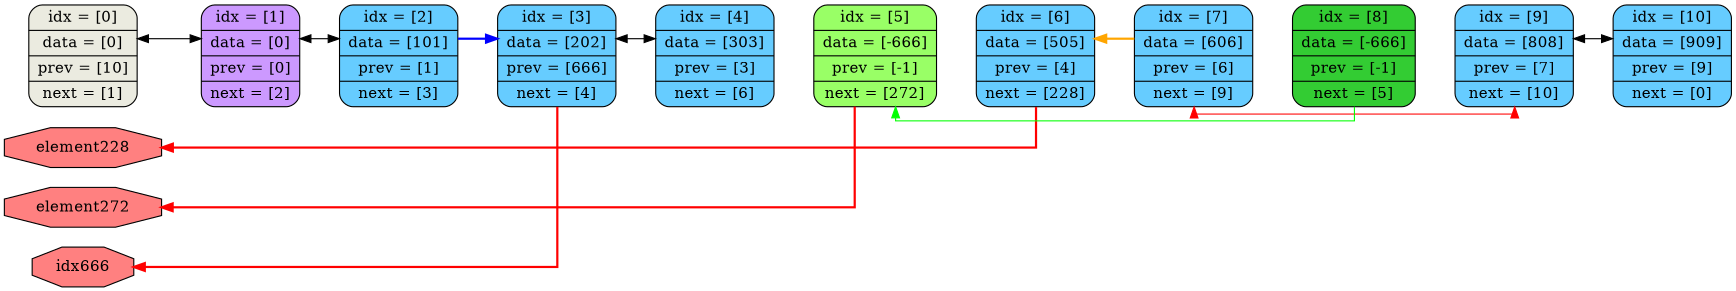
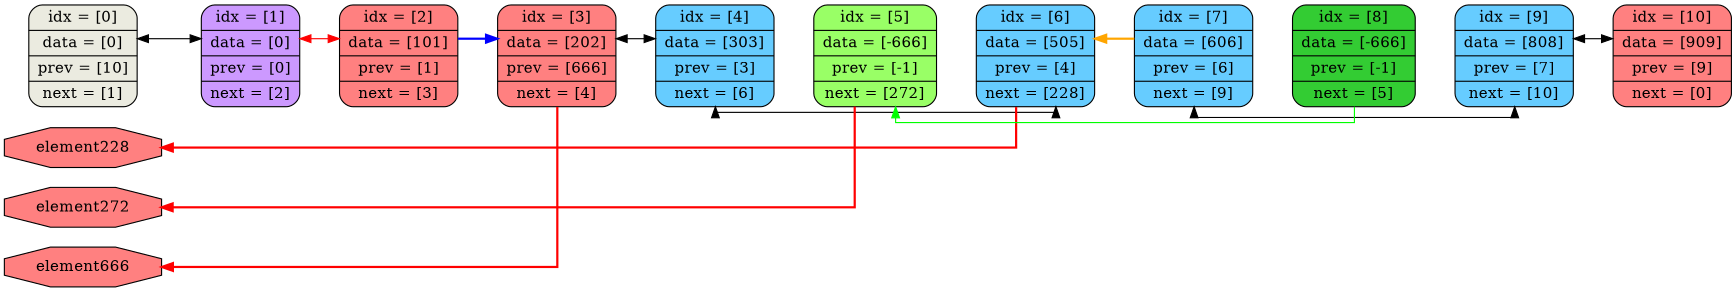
edge "idx = [1]" -- "idx = [2]": color black -> red
node "idx = [2]": fillcolor #66ccff -> #ff8080
node "idx = [3]": fillcolor #66ccff -> #ff8080
node "idx = [10]": fillcolor #66ccff -> #ff8080
edge "idx = [4]" -- "idx = [6]": added
edge "idx = [7]" -- "idx = [9]": color red -> black
node "idx666": label "idx666" -> "element666"
